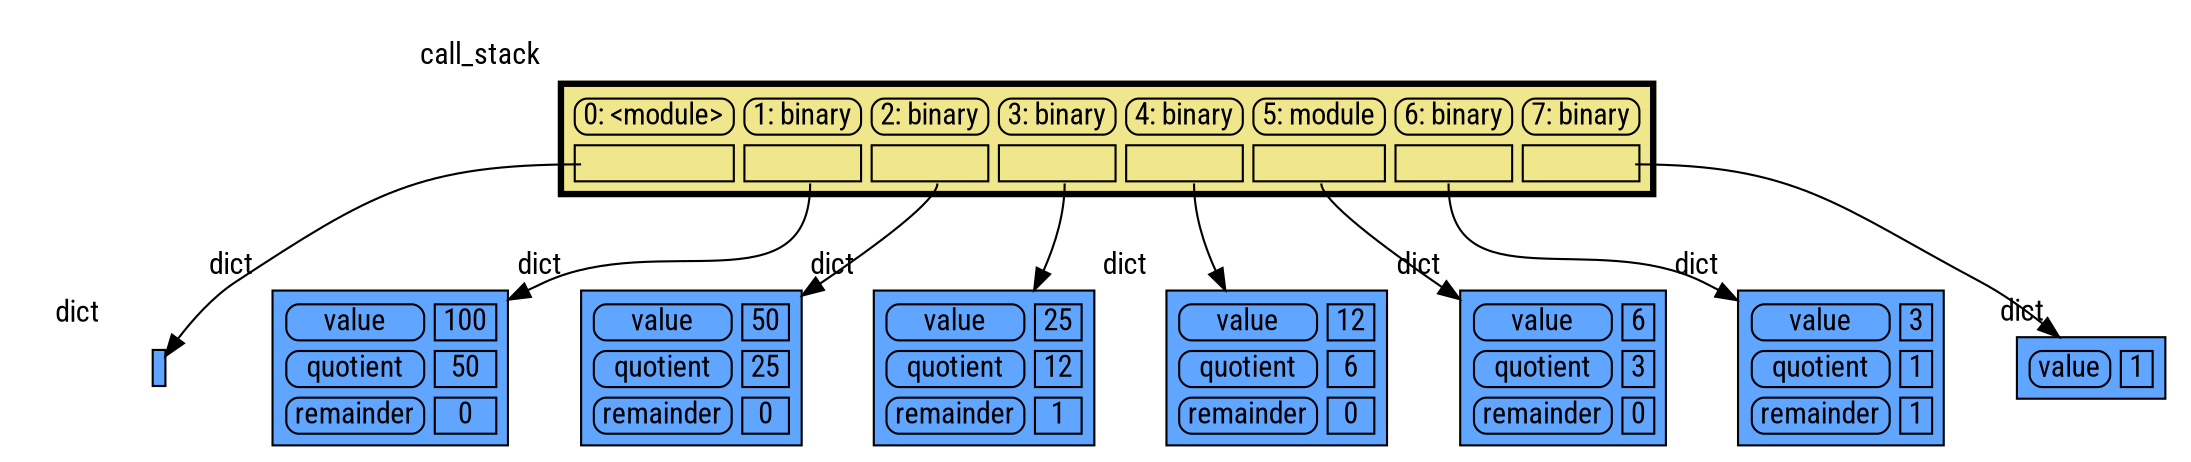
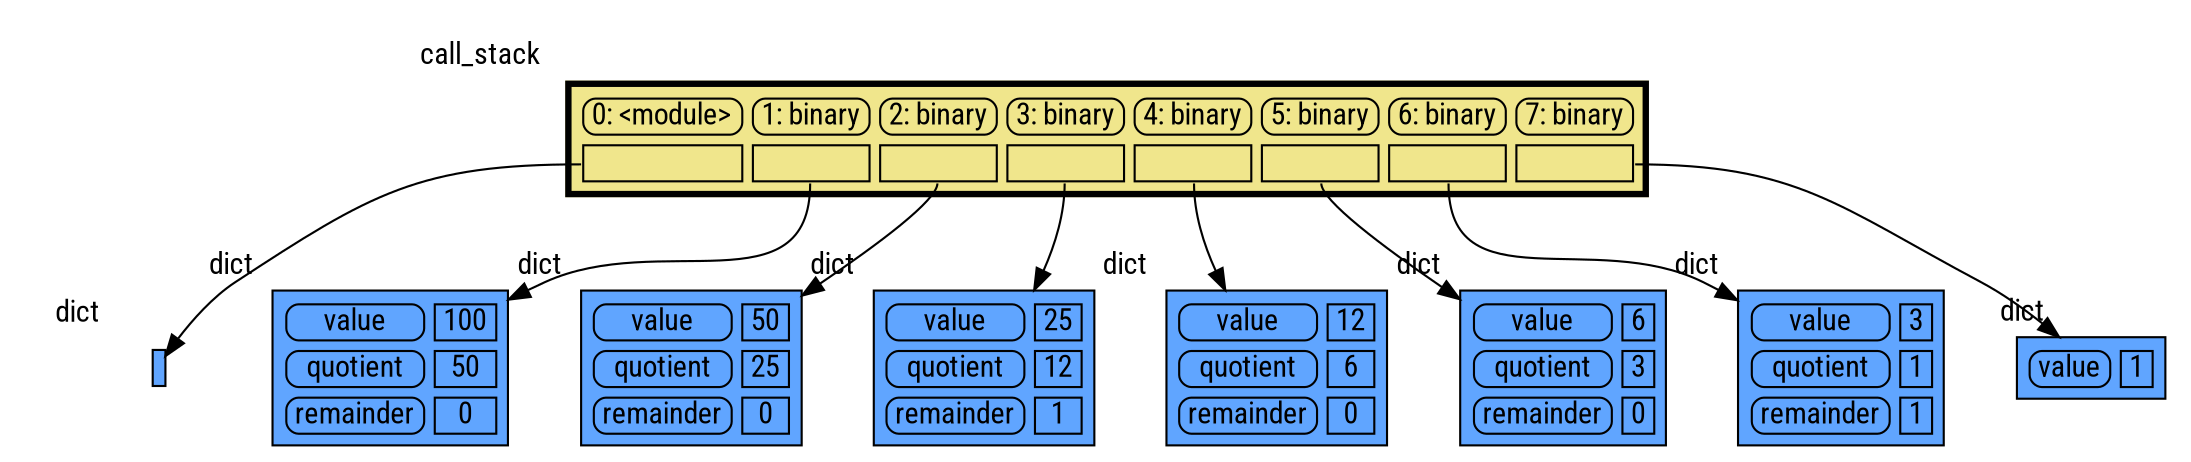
node "0: <module>": text "5: module" -> "5: binary"
